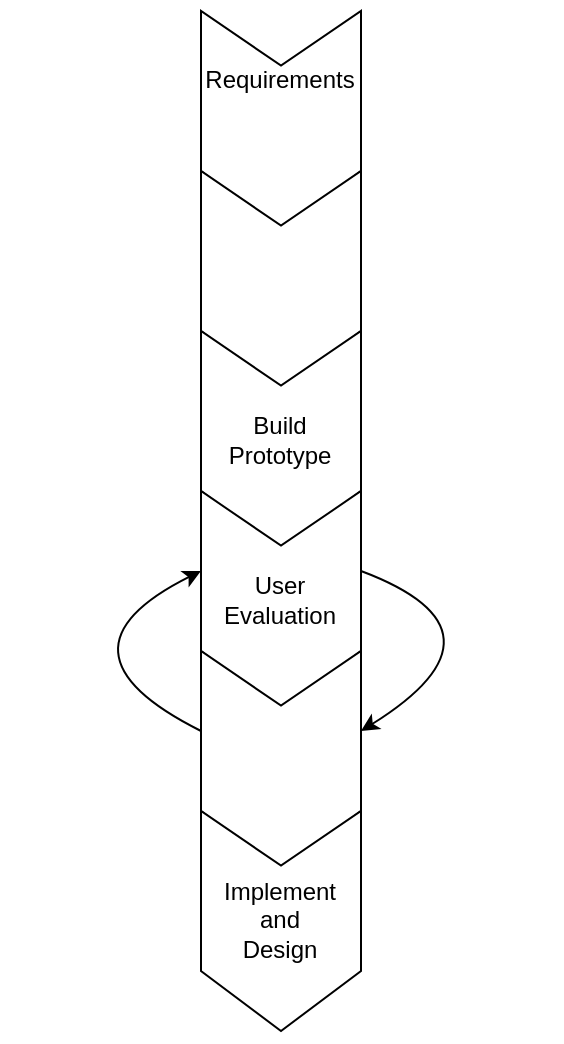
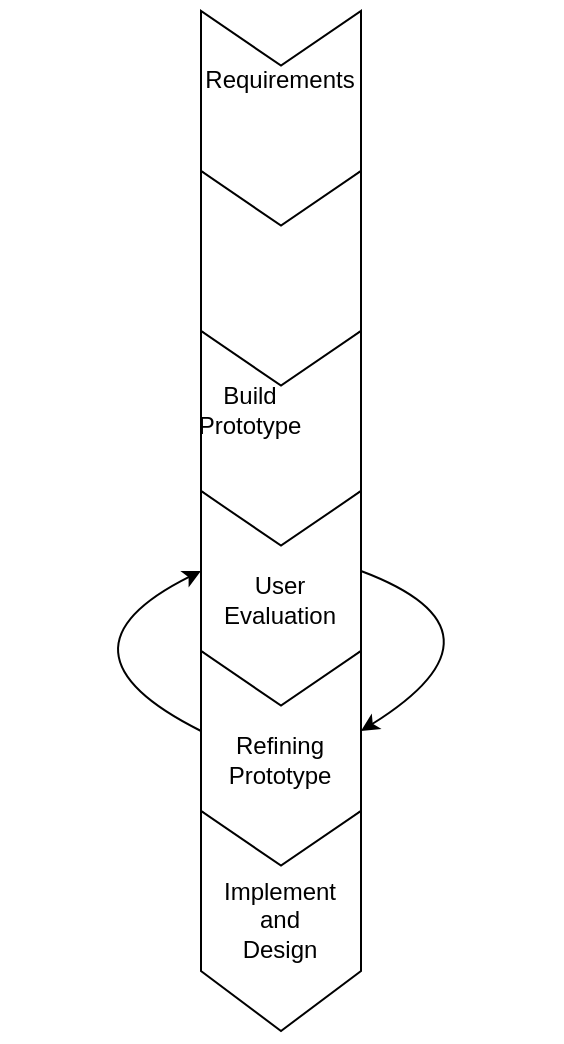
node "Build Prototype": moved (281, 441) -> (251, 411)
node "Refining Prototype": added
